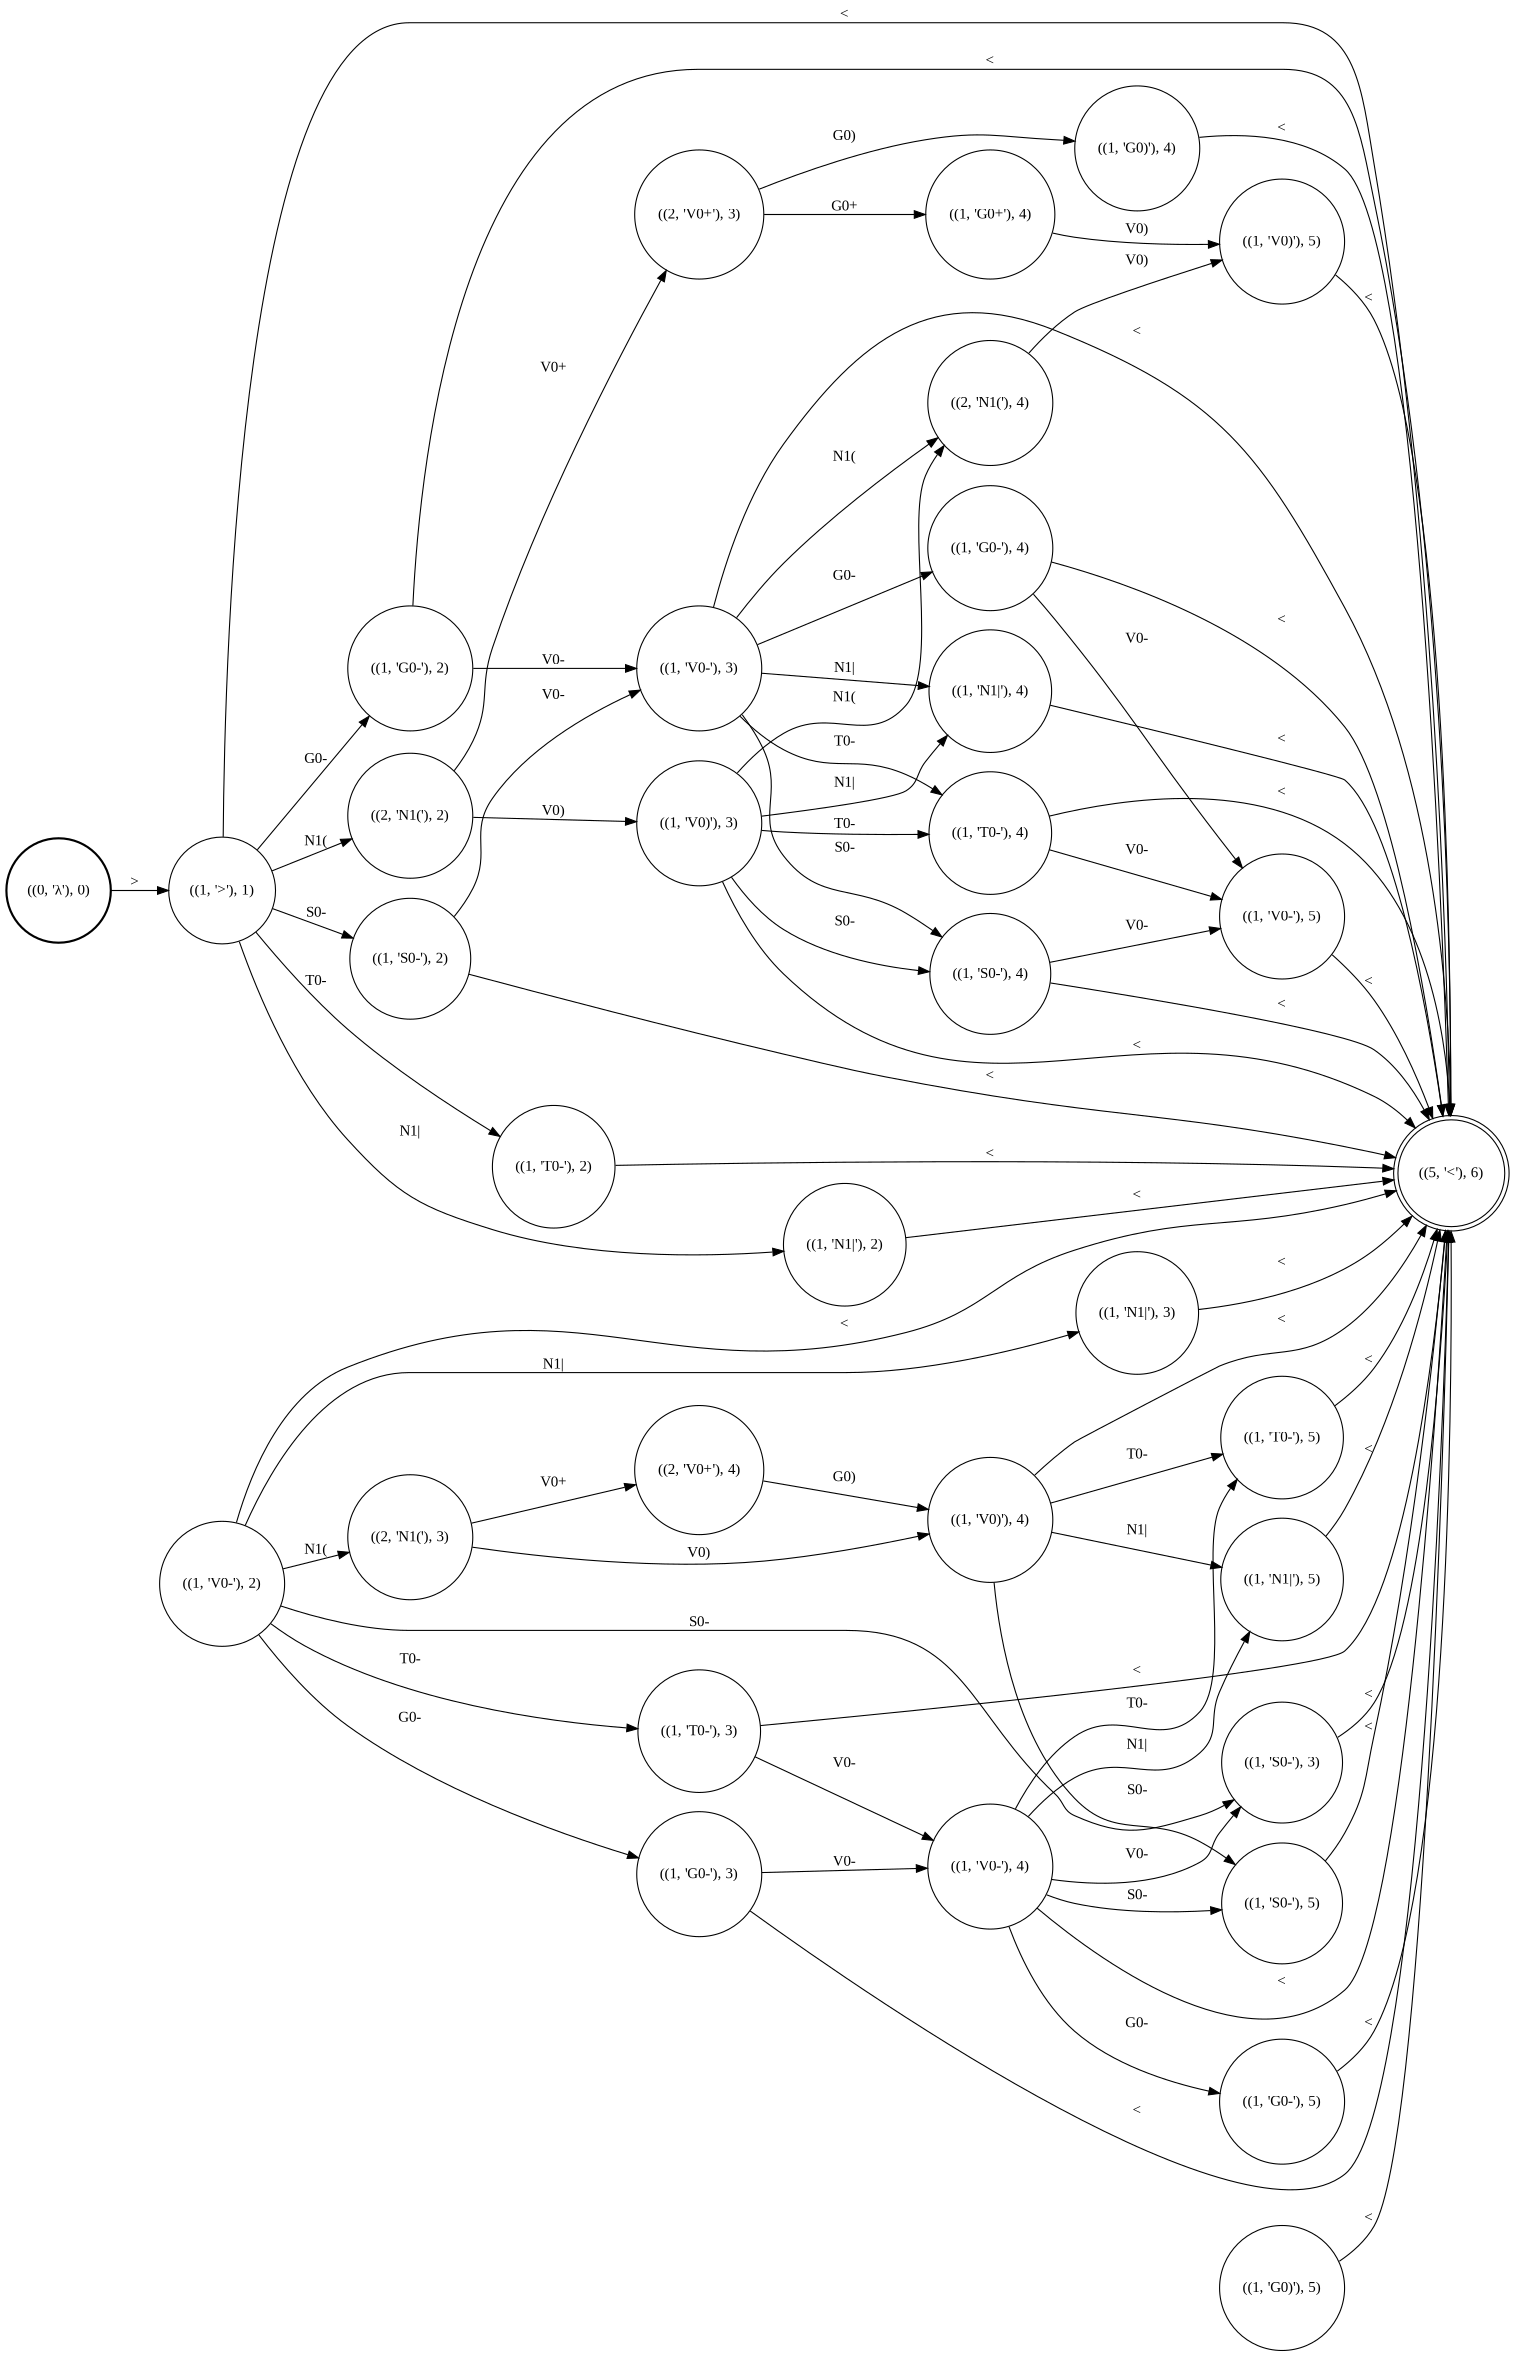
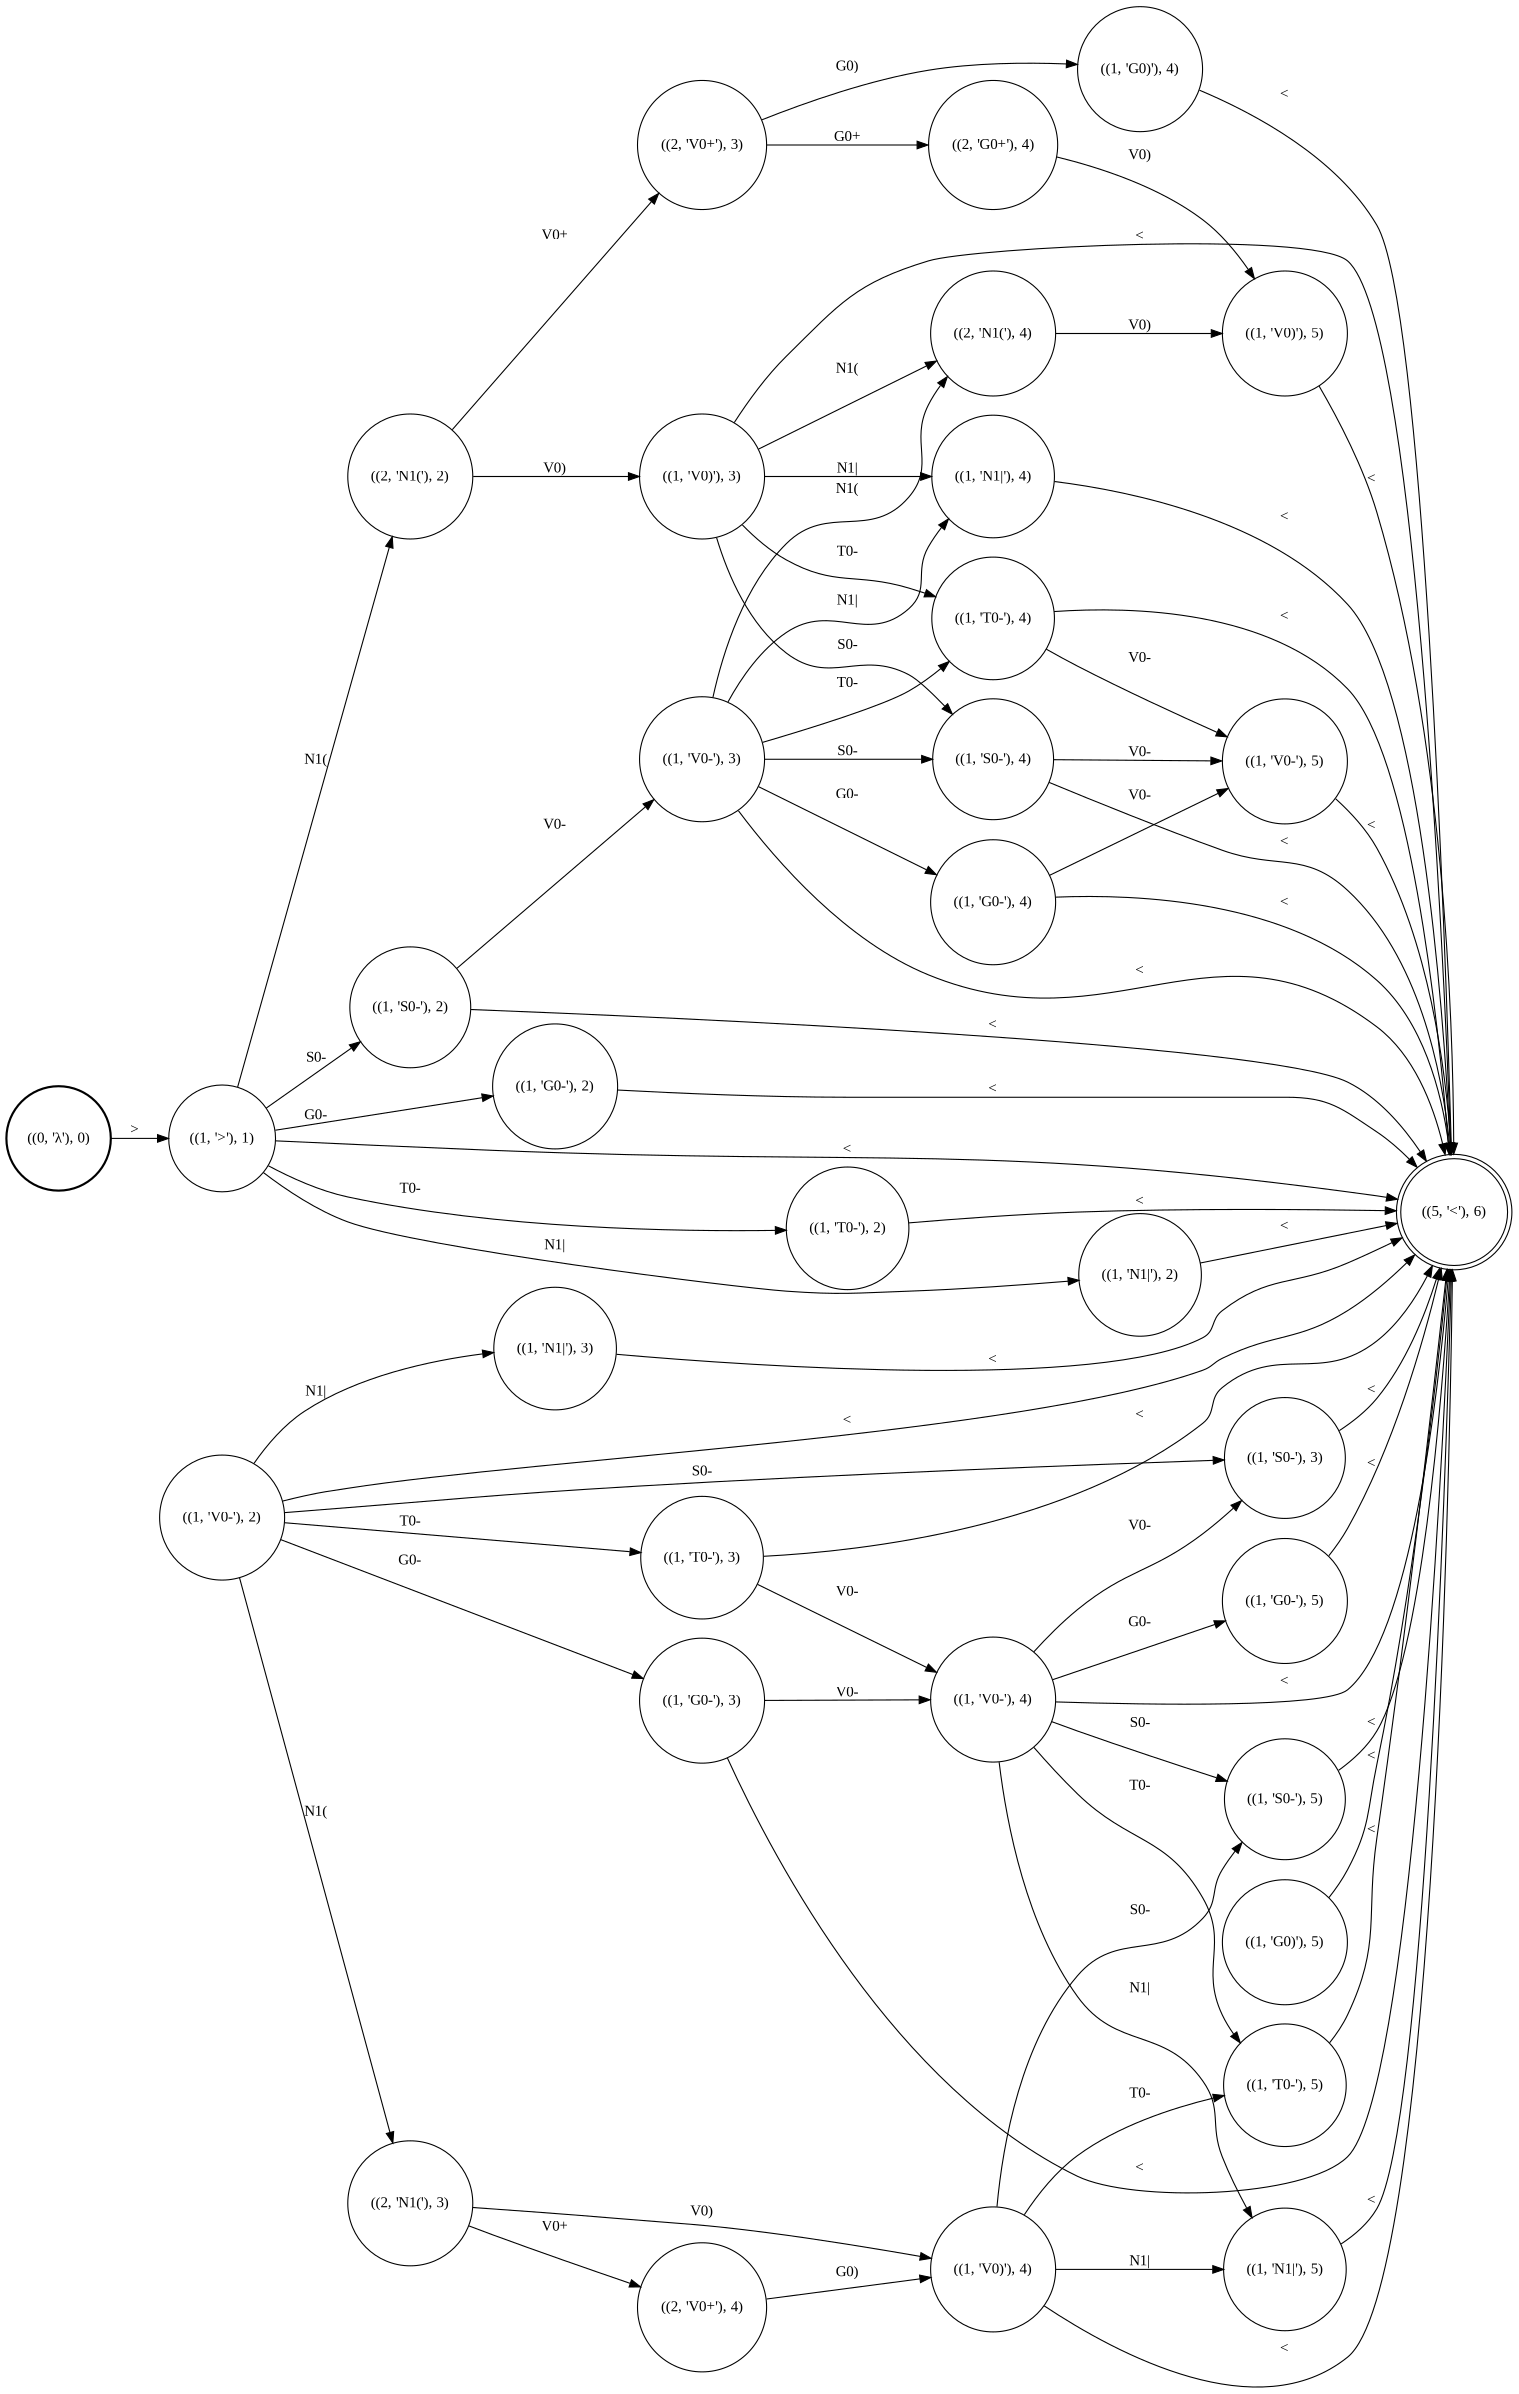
node "((1, 'G0+'), 4)": label "((1, 'G0+'), 4)" -> "((2, 'G0+'), 4)"
edge "((1, 'G0-'), 2)" -> "((1, 'V0-'), 3)": removed, label "V0-"
